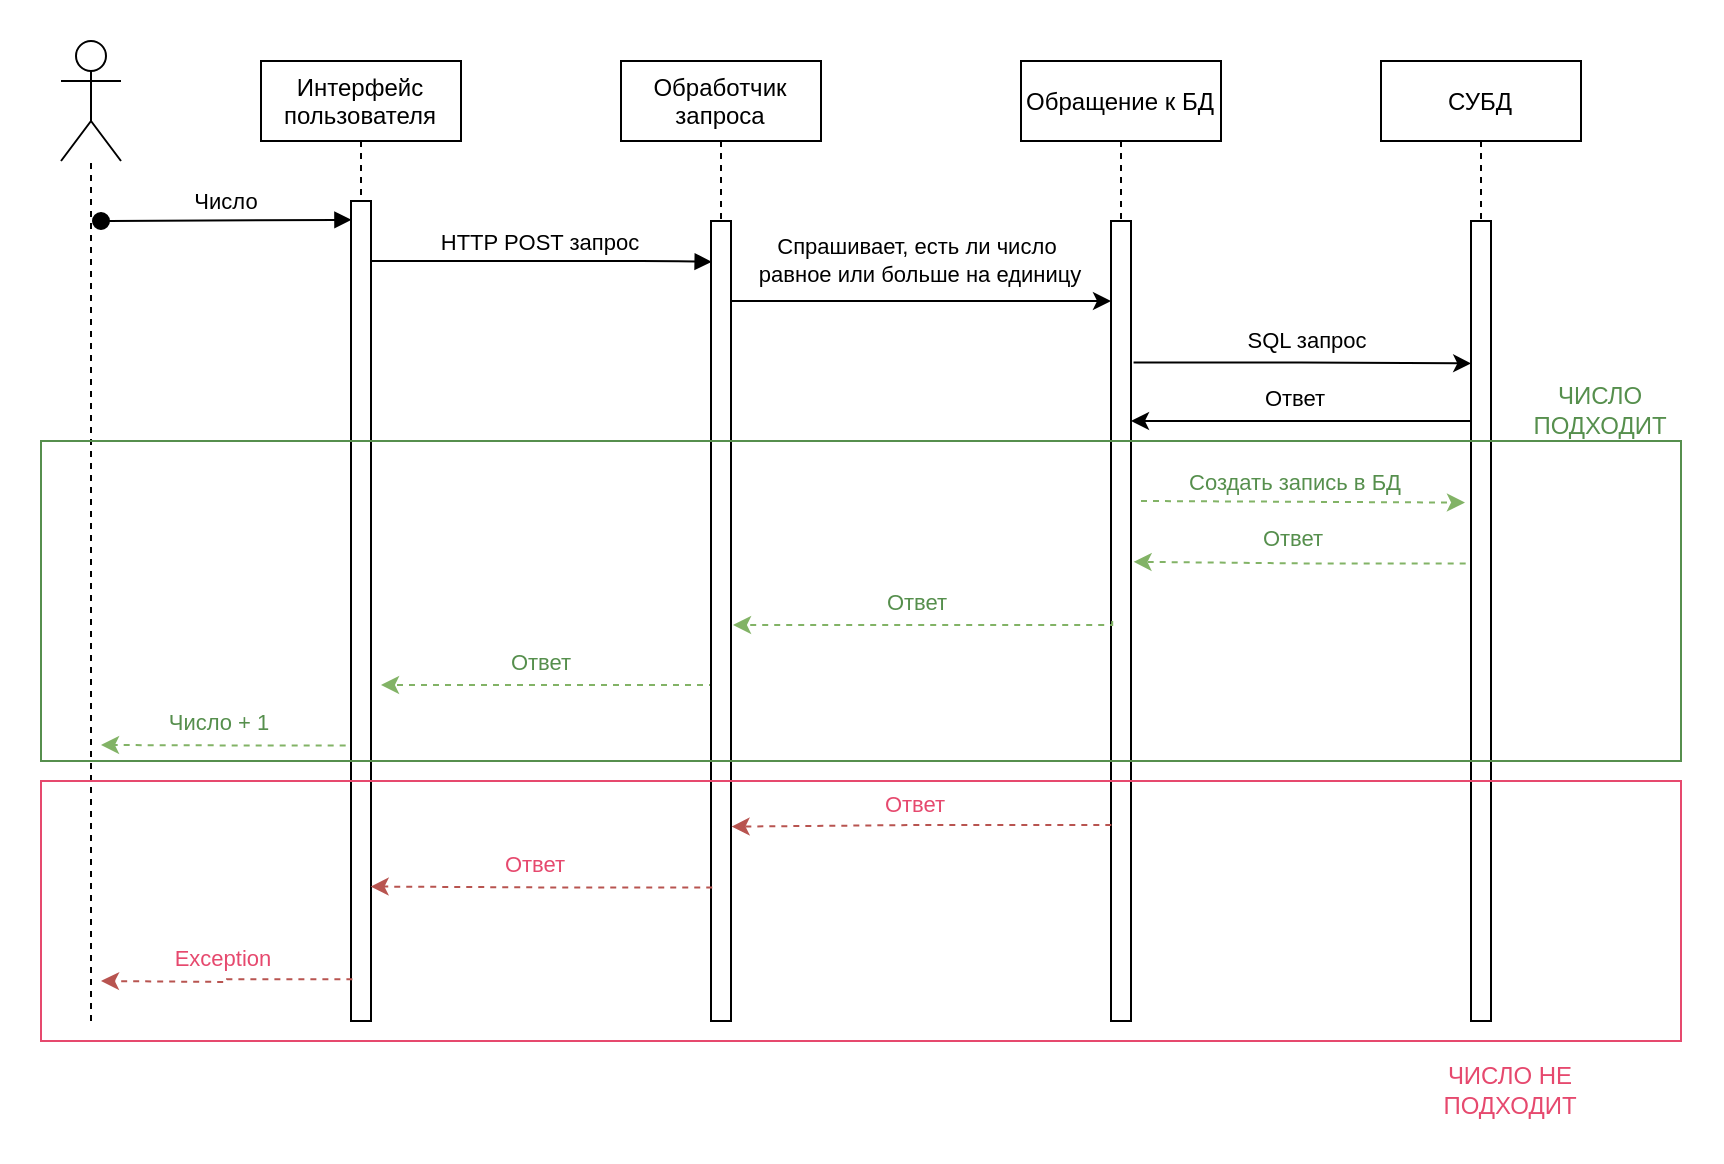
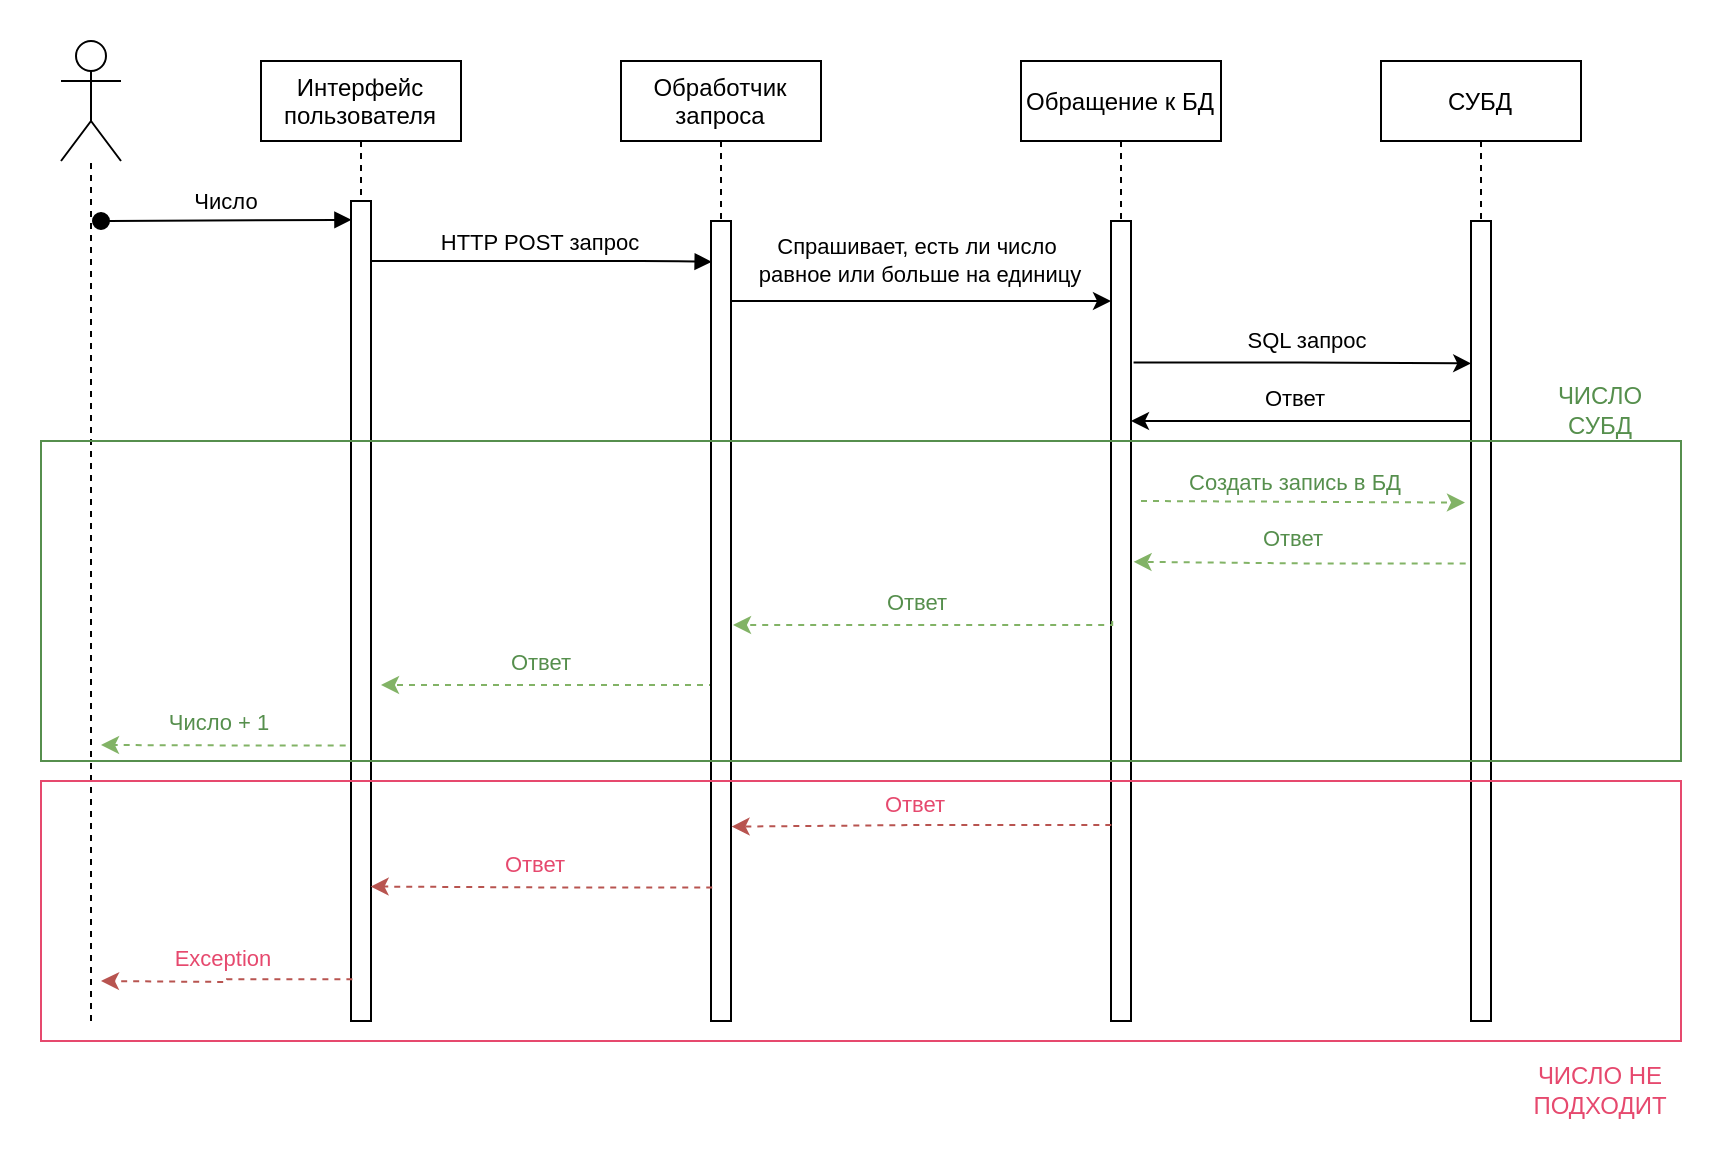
node "ЧИСЛО ПОДХОДИТ": label "ЧИСЛО ПОДХОДИТ" -> "ЧИСЛО СУБД"
node "ЧИСЛО НЕ ПОДХОДИТ": moved (1511, 1091) -> (1601, 1091)
